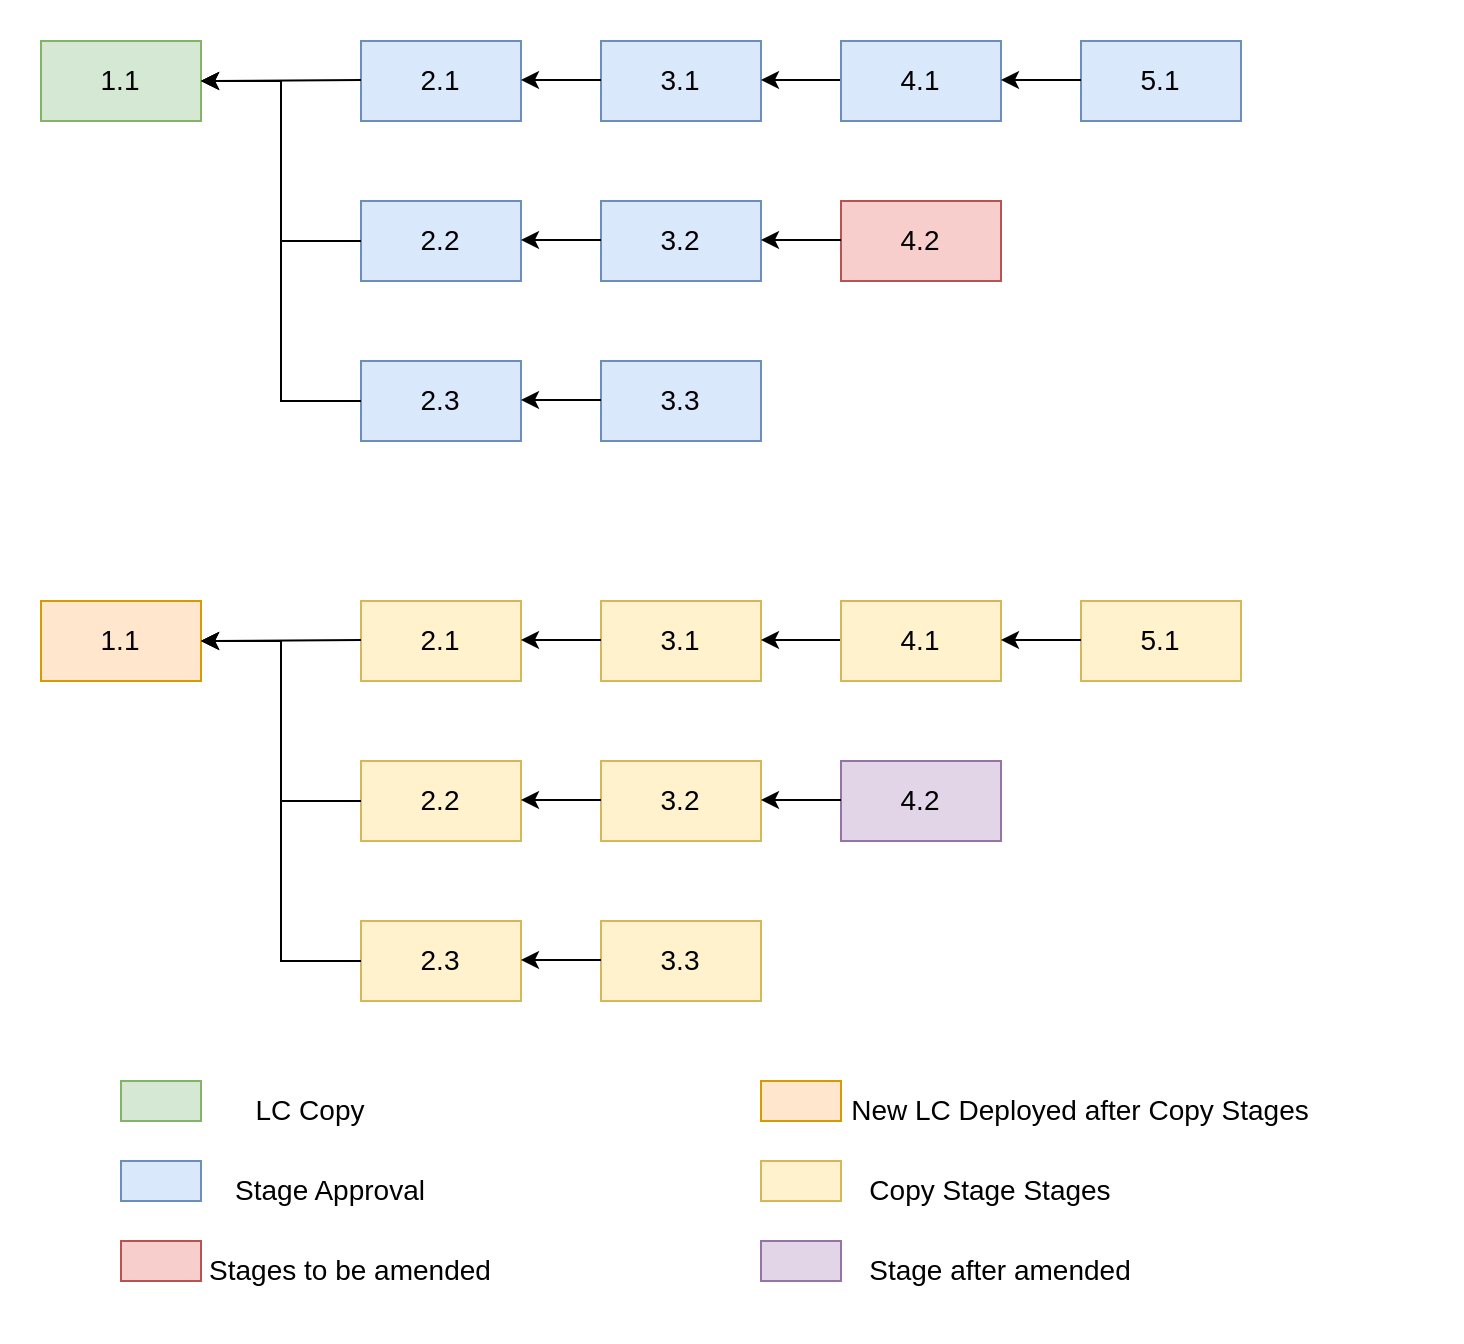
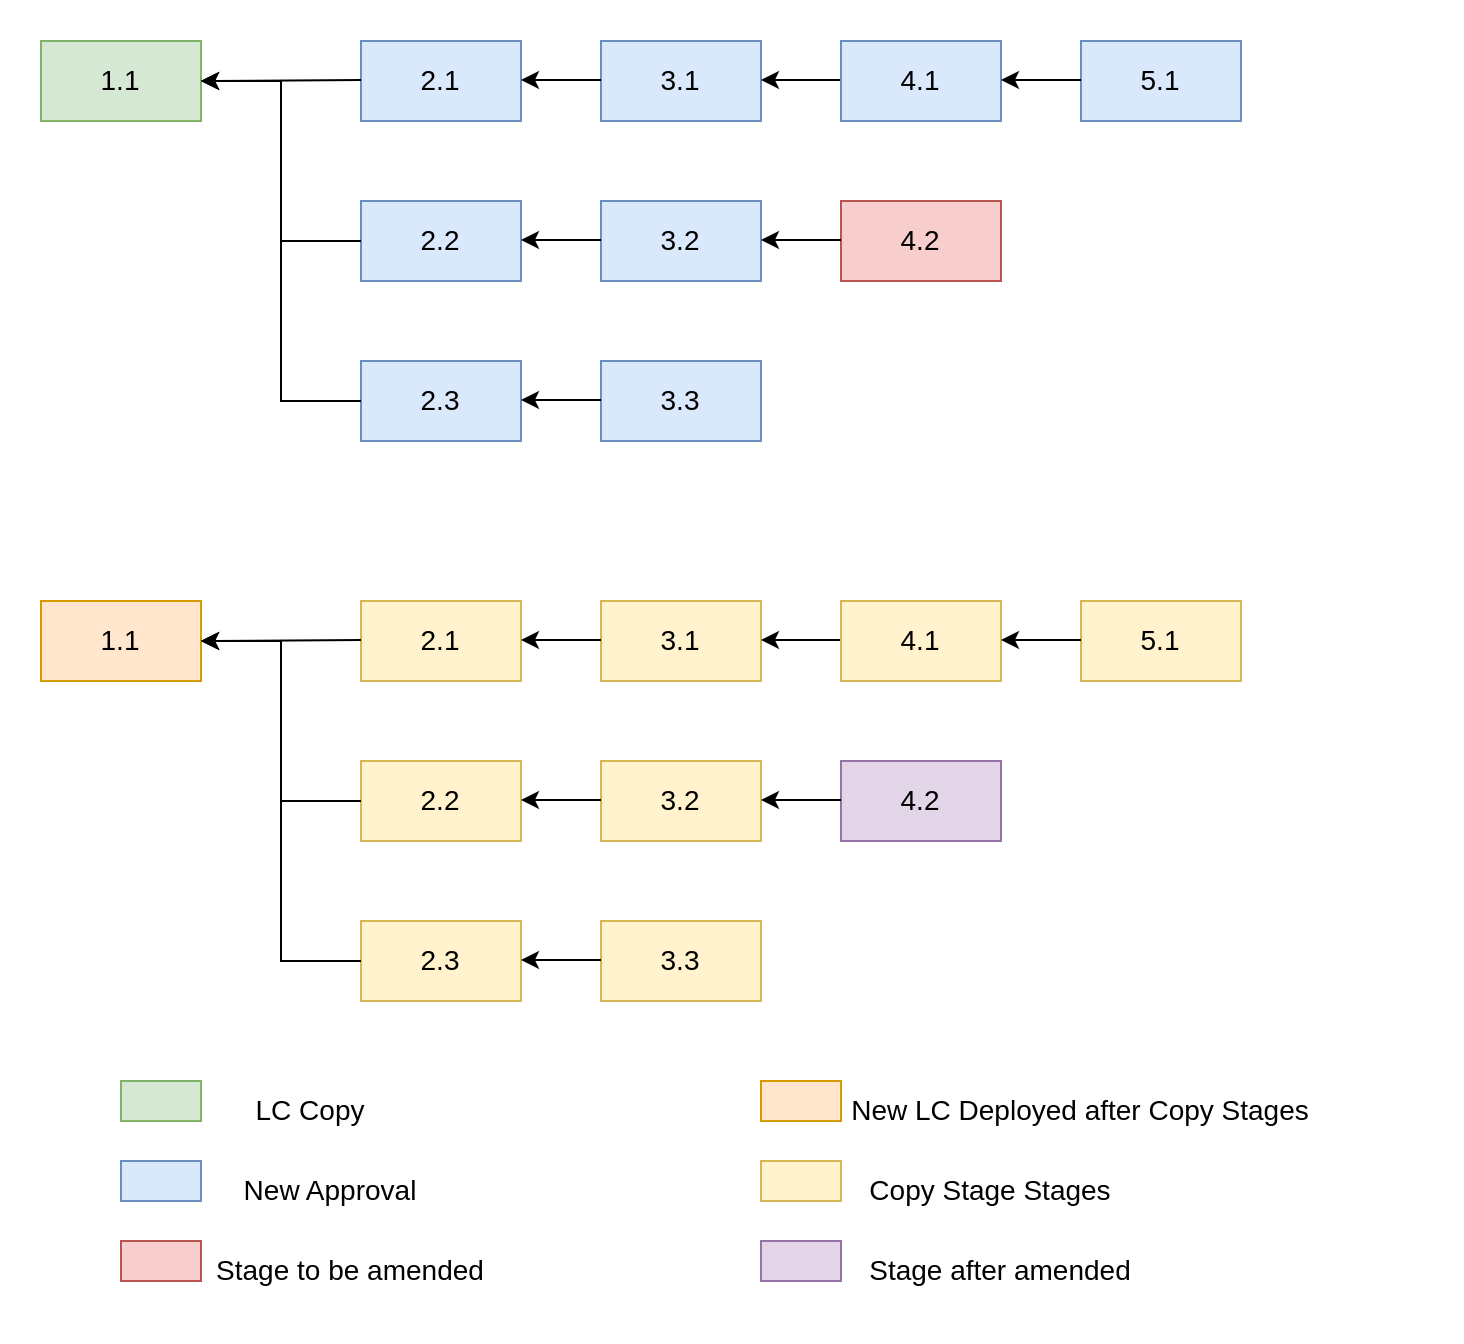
node "Stage Approval": label "Stage Approval" -> "New Approval"
node "Stages to be amended": label "Stages to be amended" -> "Stage to be amended"
